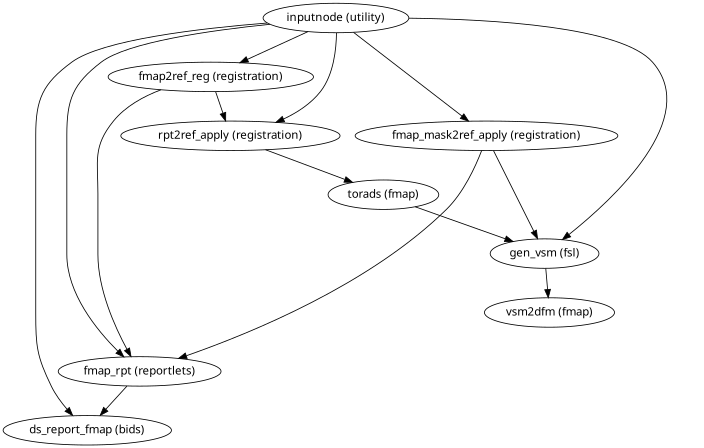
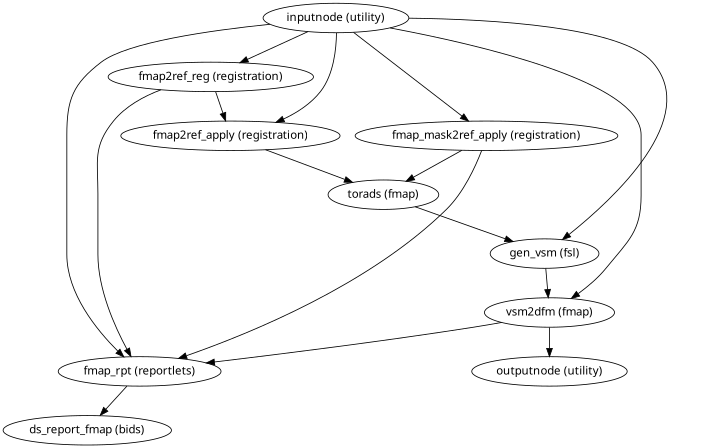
edge "inputnode (utility)" -> "ds_report_fmap (bids)": now "inputnode (utility)" -> "vsm2dfm (fmap)"
node "rpt2ref_apply (registration)": label "rpt2ref_apply (registration)" -> "fmap2ref_apply (registration)"
edge "fmap_mask2ref_apply (registration)" -> "gen_vsm (fsl)": now "fmap_mask2ref_apply (registration)" -> "torads (fmap)"
edge "vsm2dfm (fmap)" -> "fmap_rpt (reportlets)": added
node "outputnode (utility)": added
